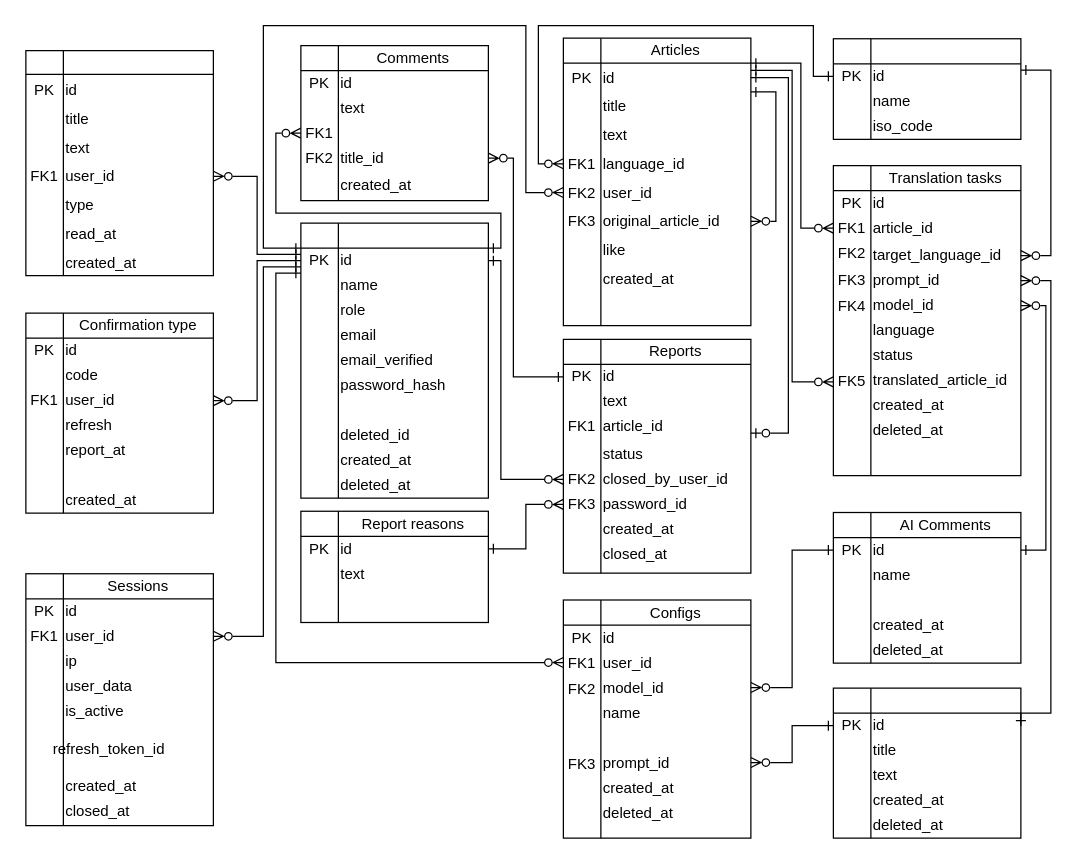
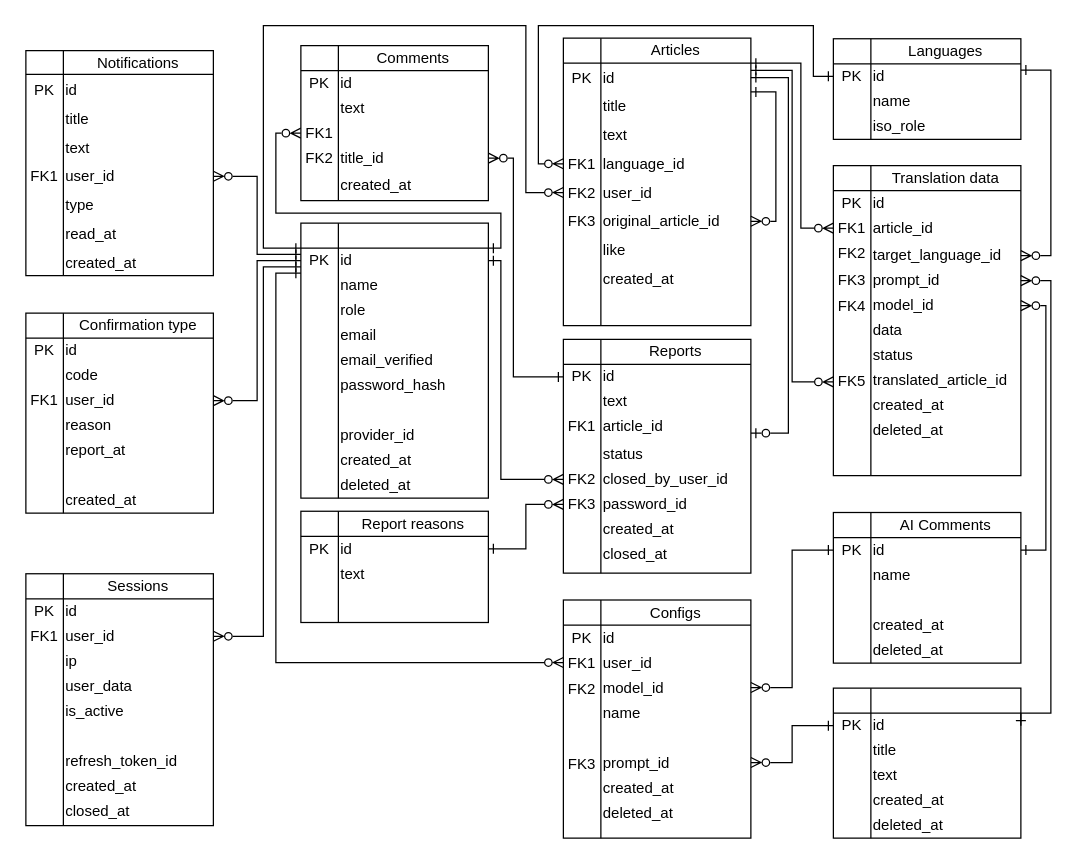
node "Languages": added
node "Notifications": added
node "iso_code": label "iso_code" -> "iso_role"
node "Translation tasks": label "Translation tasks" -> "Translation data"
node "language": label "language" -> "data"
node "refresh": label "refresh" -> "reason"
node "deleted_id": label "deleted_id" -> "provider_id"
node "refresh_token_id": moved (126, 749) -> (138, 761)
